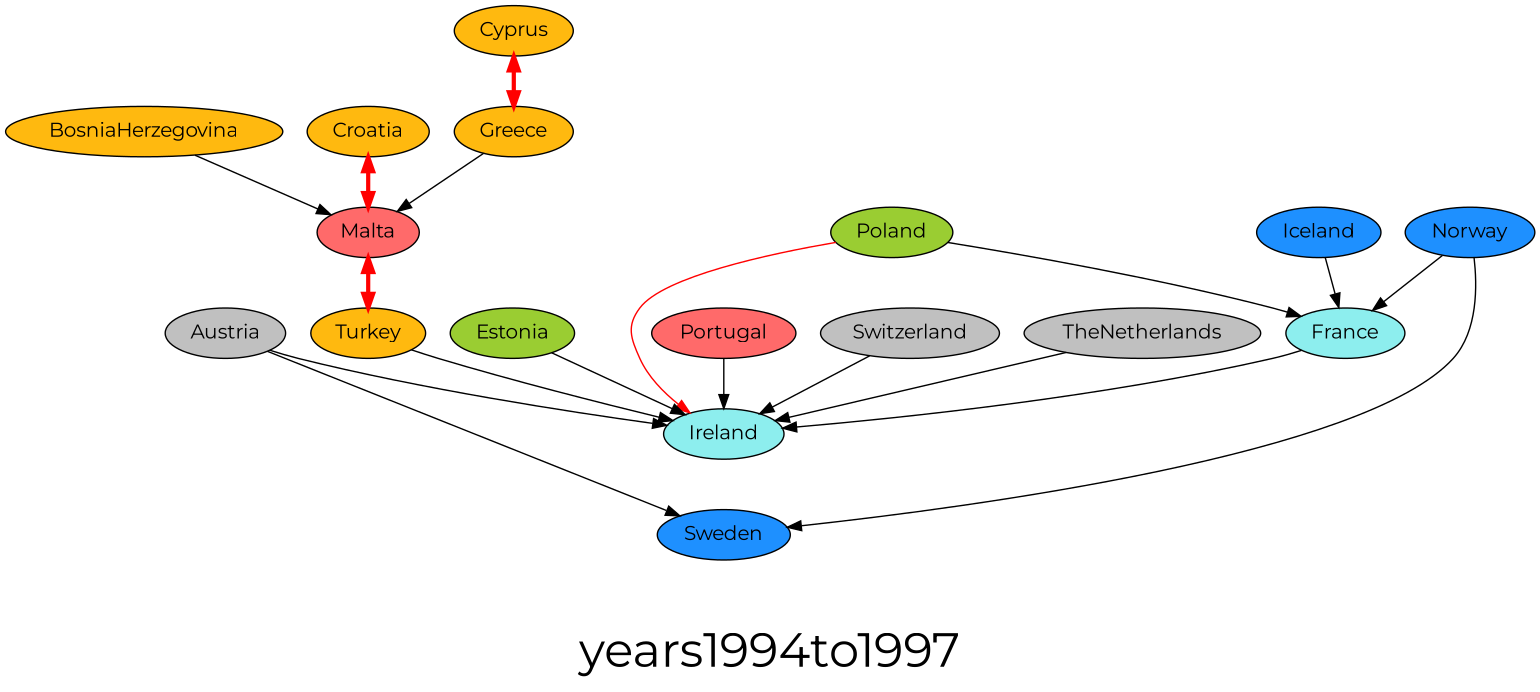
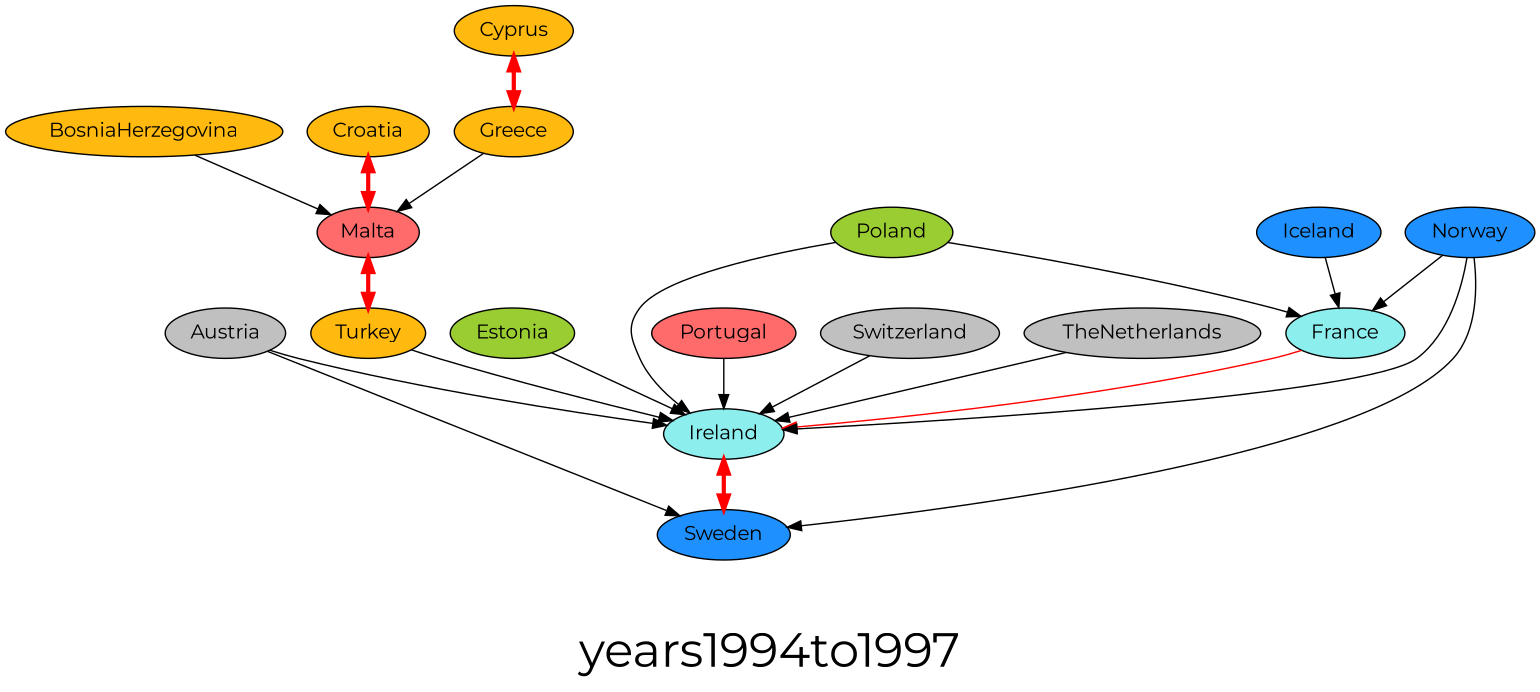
edge "Poland" -> "Ireland": color red -> black
edge "France" -> "Ireland": color black -> red
edge "Norway" -> "Ireland": added
edge "Ireland" -- "Sweden": added
